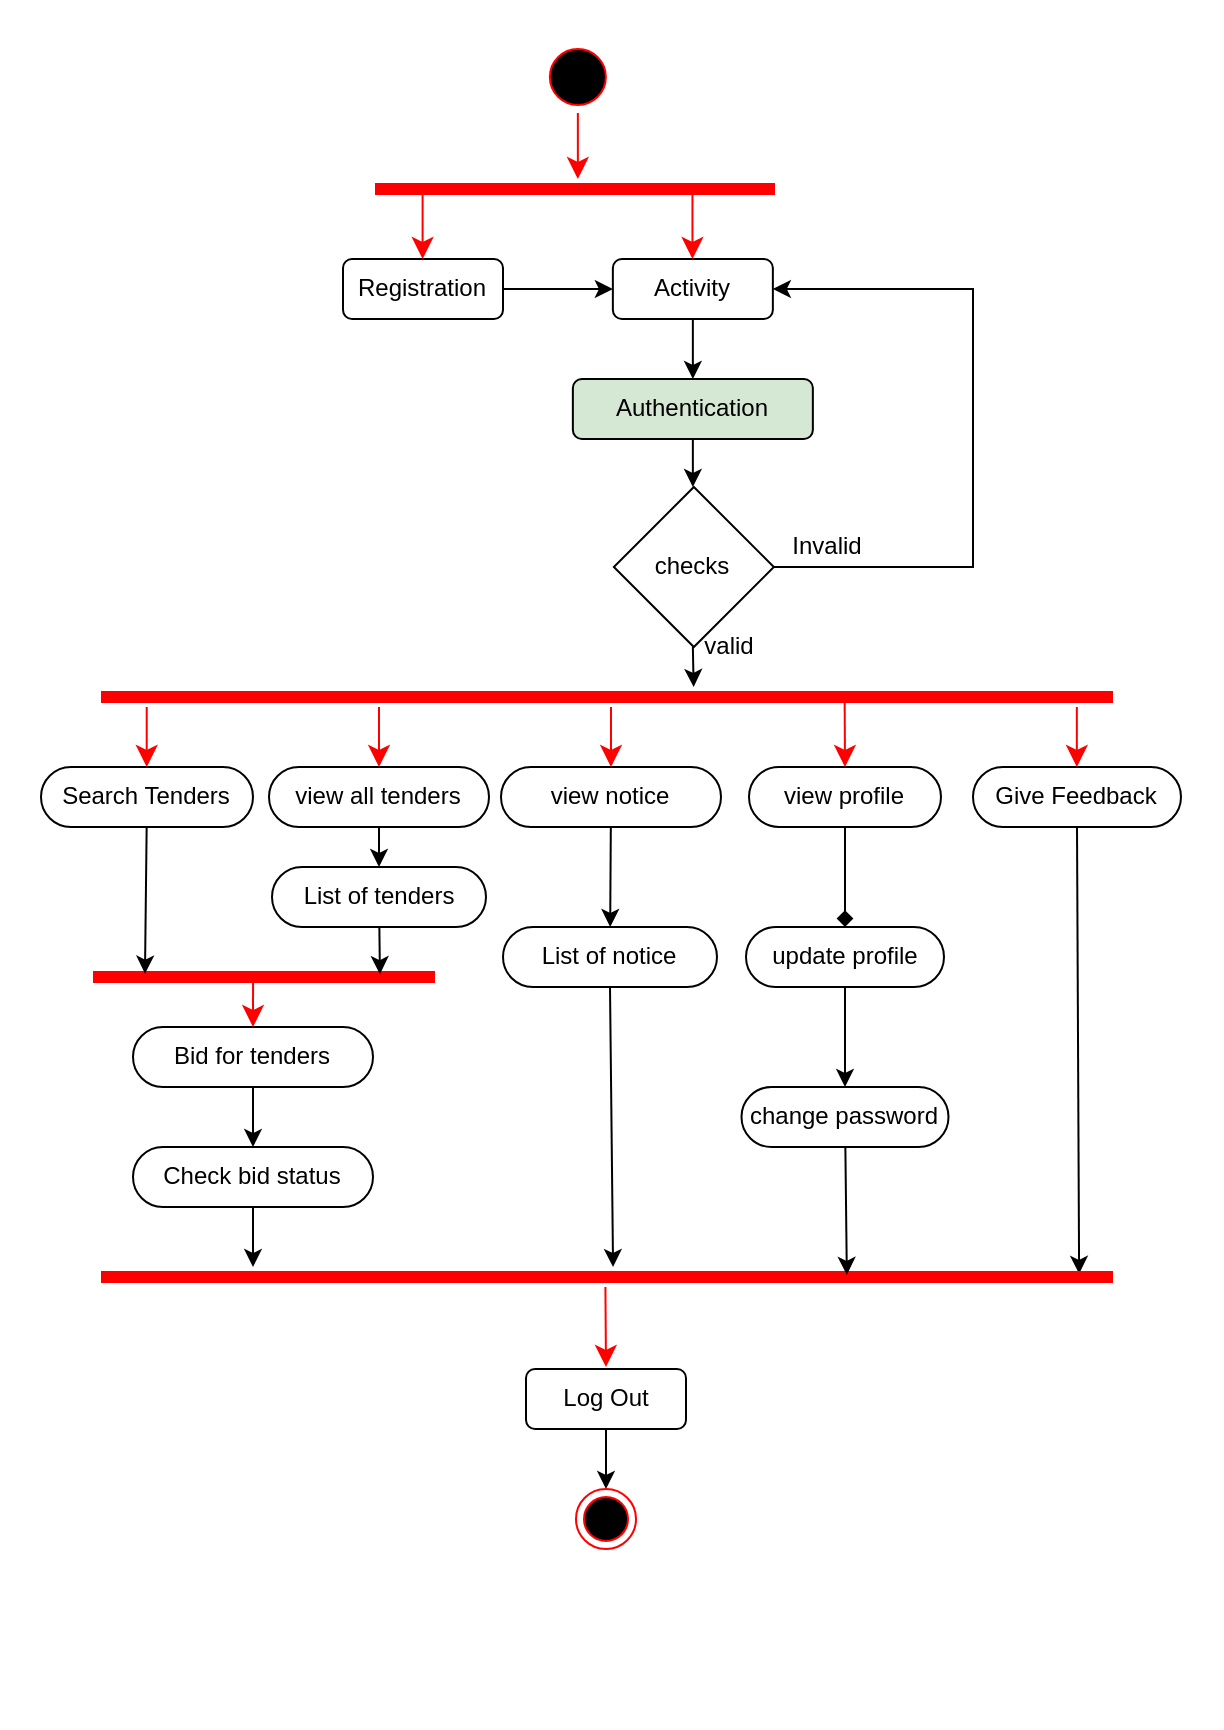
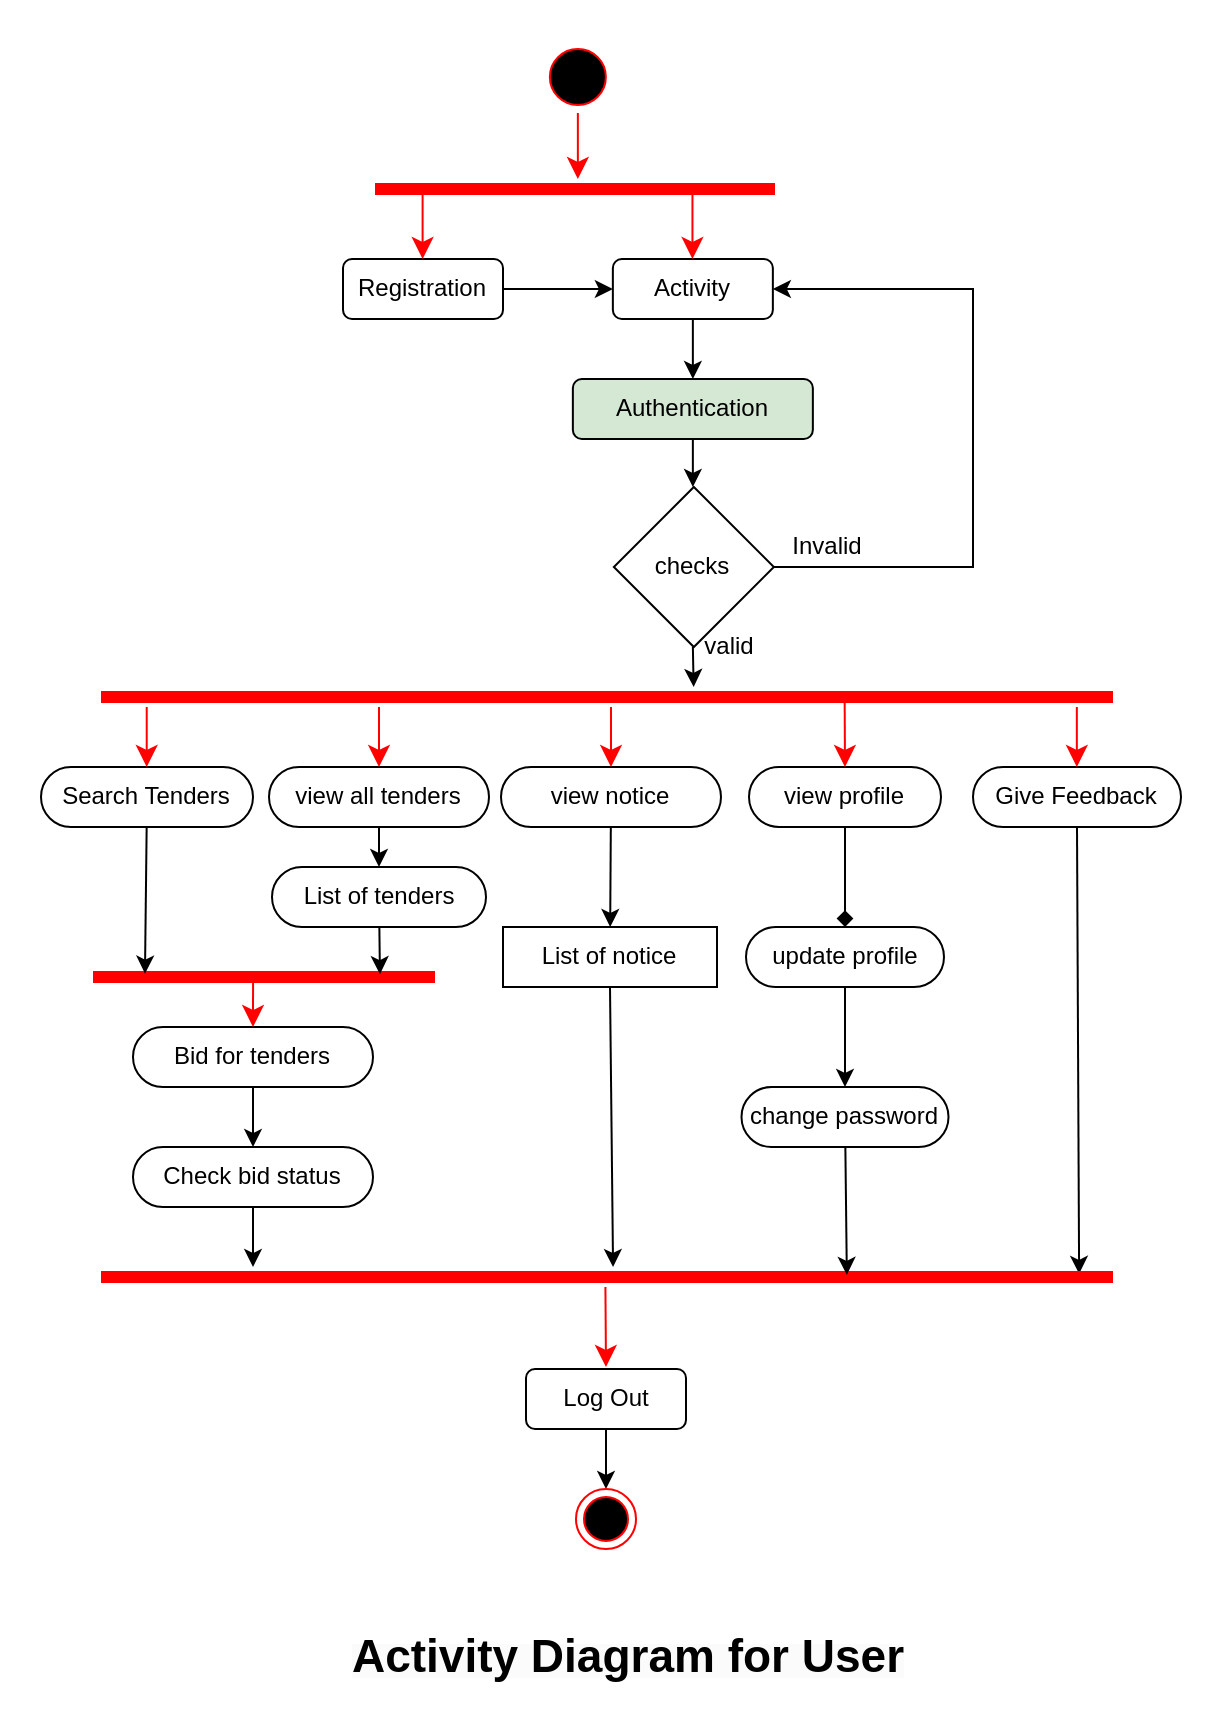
node "List of notice": shape rounded rectangle -> rectangle
node "Activity Diagram for User": added
